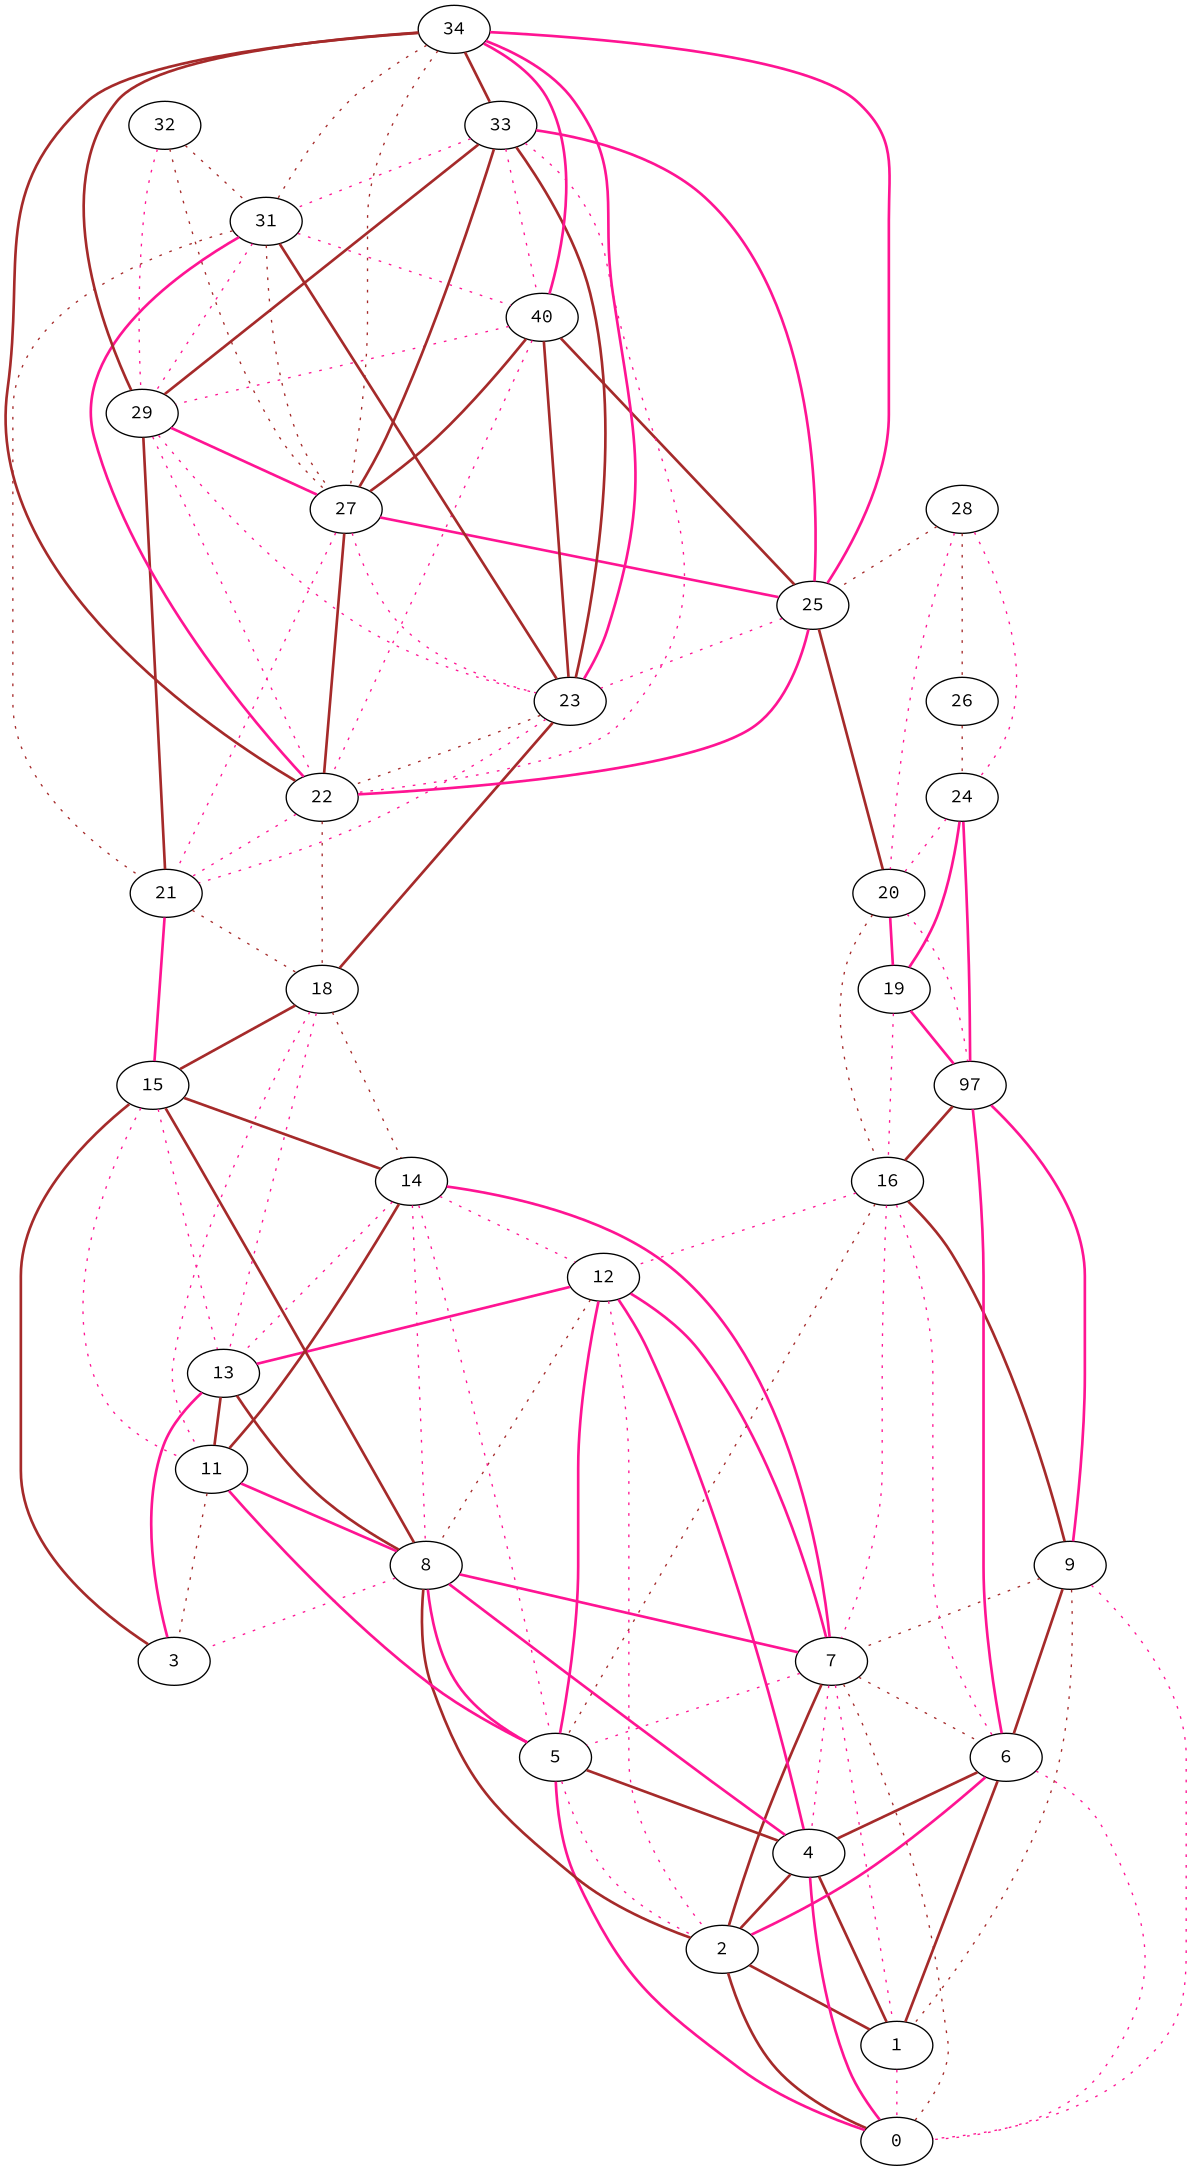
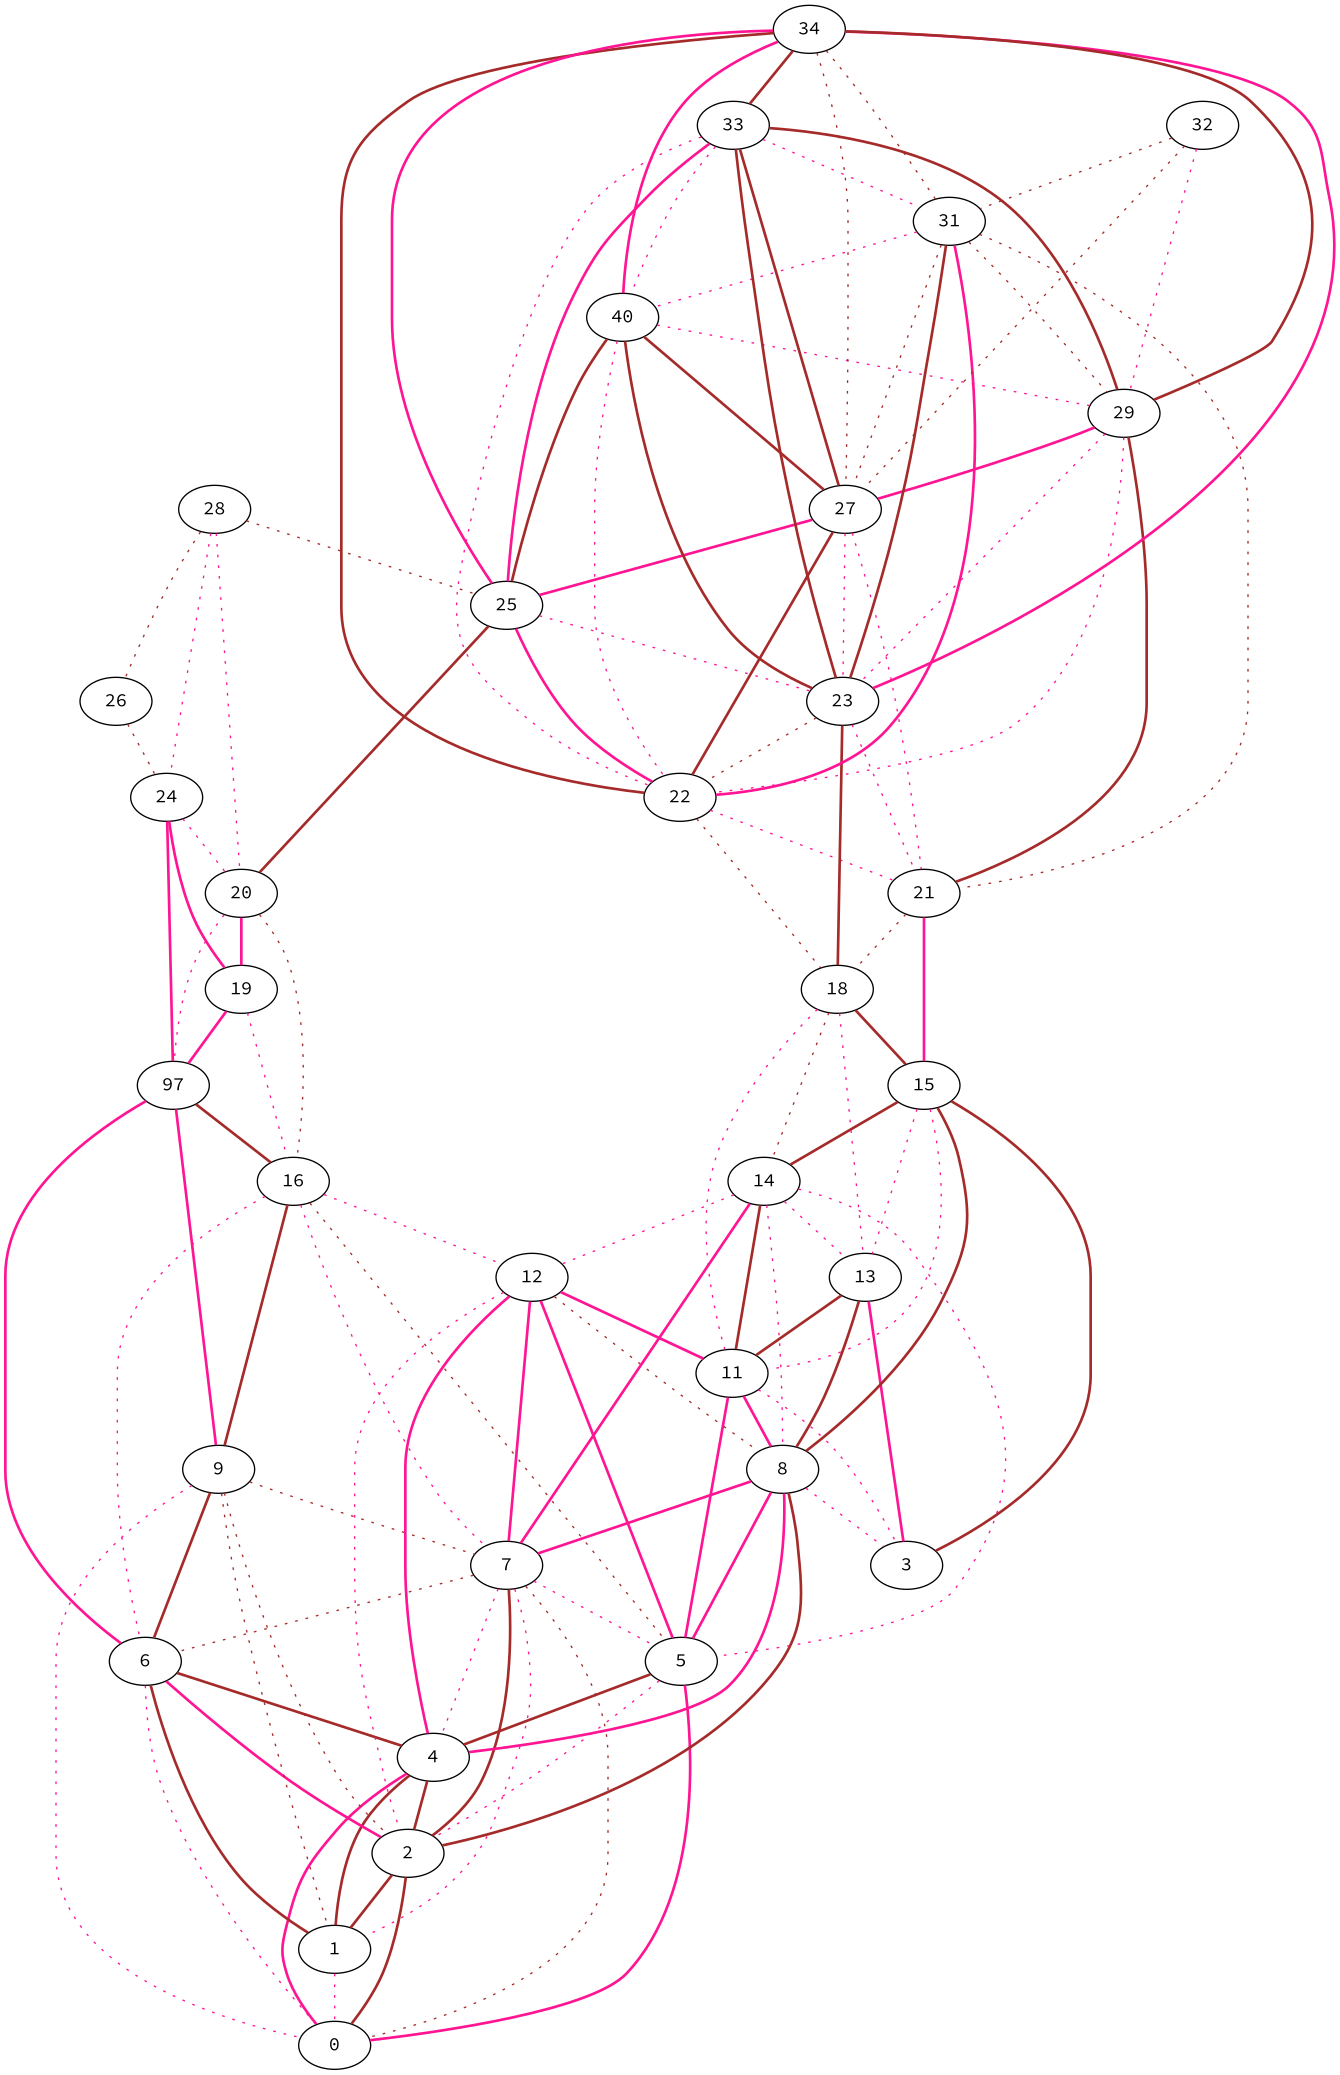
edge "31" -- "29": color deeppink -> brown
edge "12" -- "13": now "12" -- "11"
edge "11" -- "3": color brown -> deeppink
edge "9" -- "2": added
